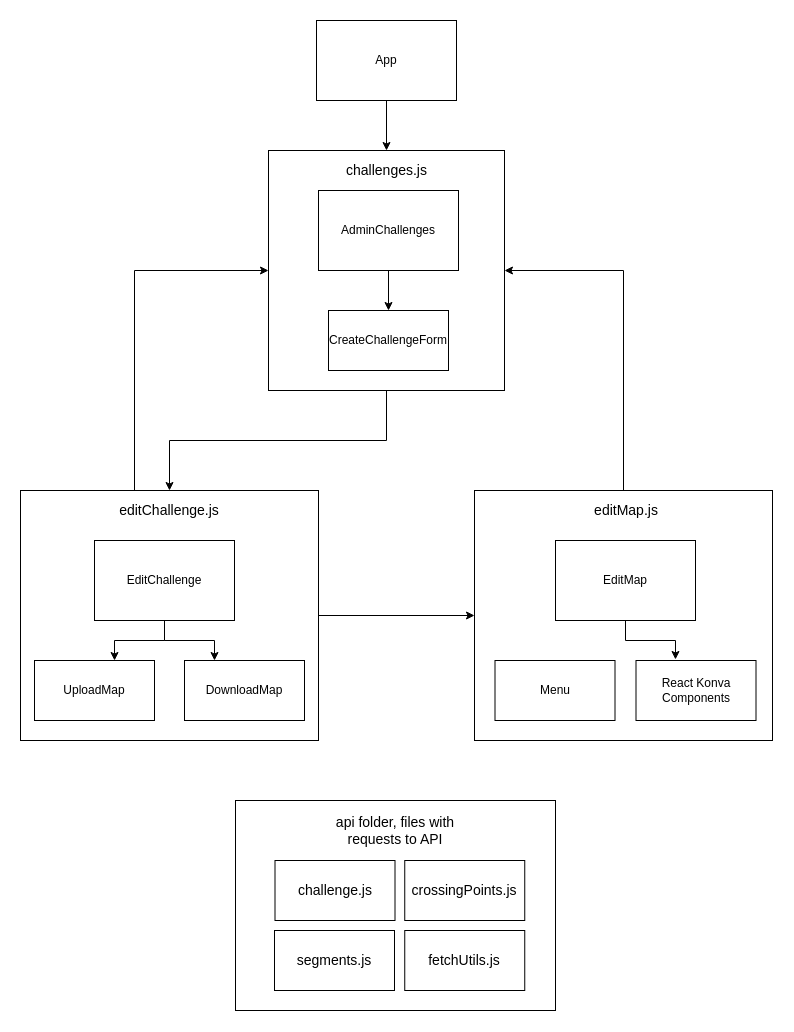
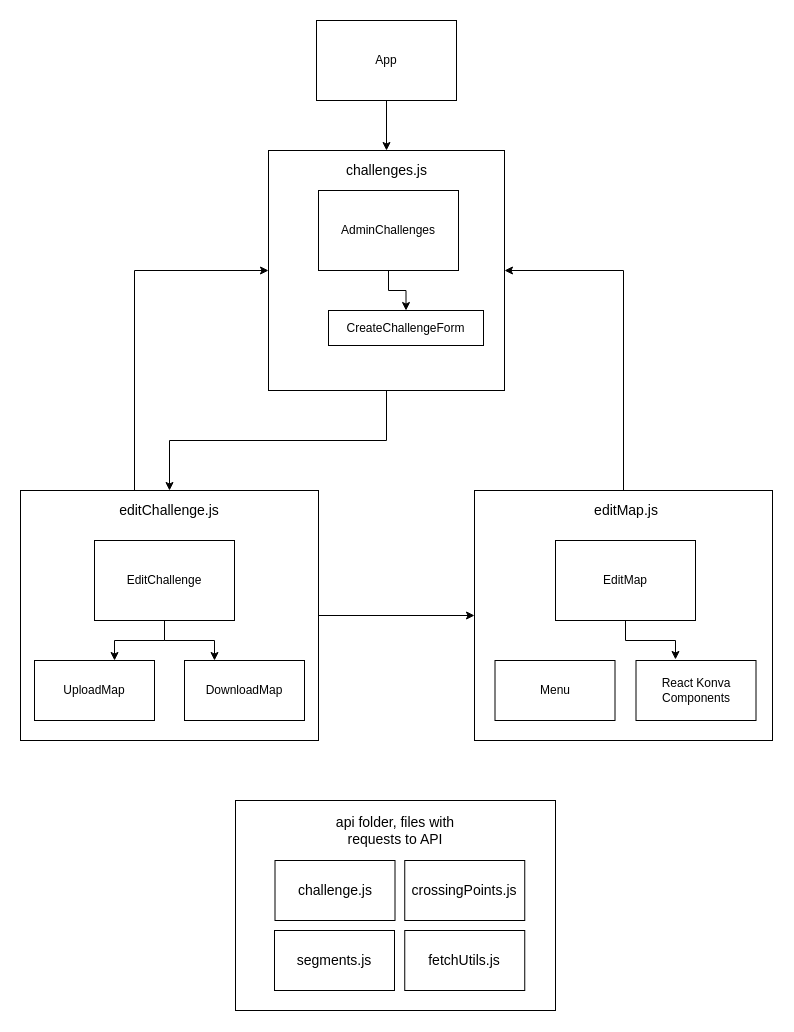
node "CreateChallengeForm": size 120x60 -> 155x35
